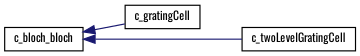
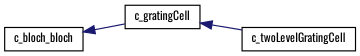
edge "c_twoLevelGratingCell" -> "c_bloch_bloch": now "c_twoLevelGratingCell" -> "c_gratingCell"
